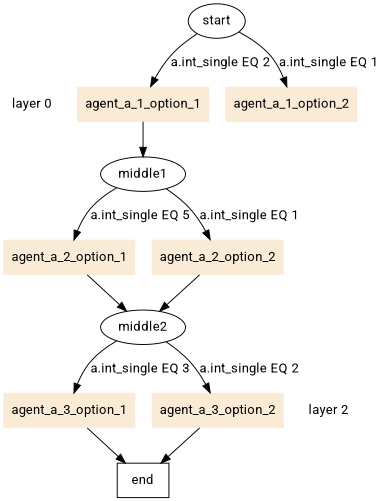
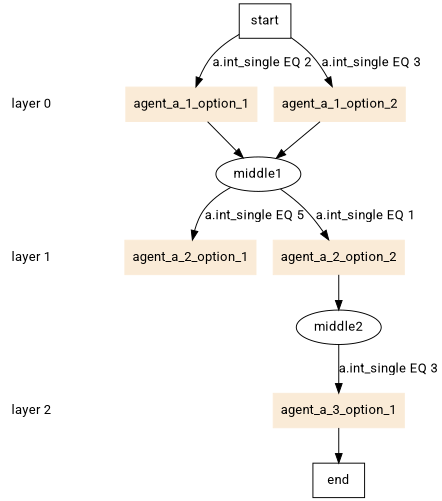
node "start": shape ellipse -> box
edge "start" -> "agent_a_1_option_2": label "a.int_single EQ 1" -> "a.int_single EQ 3"
edge "agent_a_1_option_2" -> "middle1": added
node "layer 1": added
edge "agent_a_2_option_1" -> "middle2": removed
node "agent_a_3_option_2": removed
